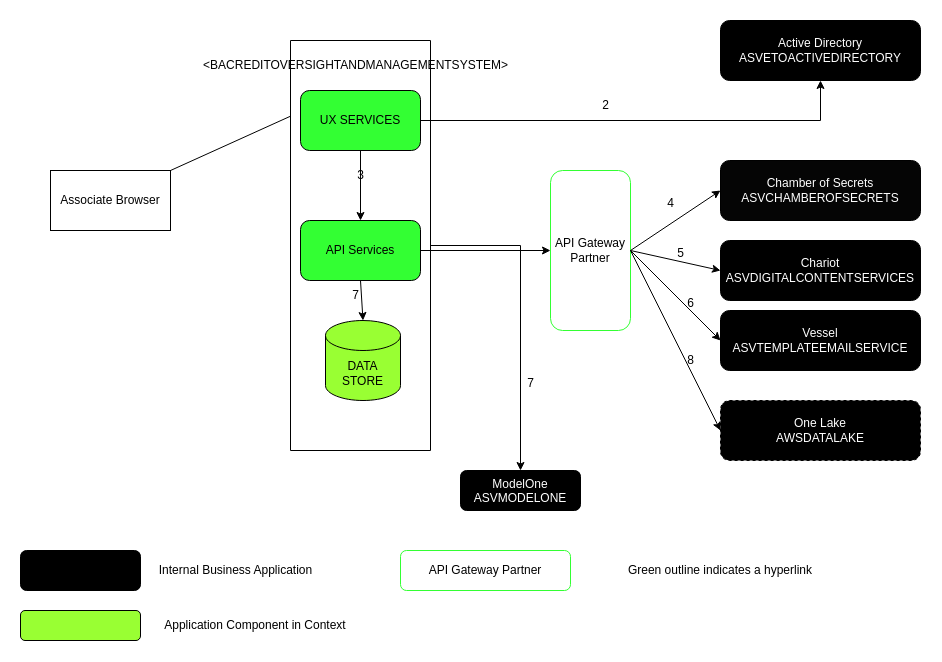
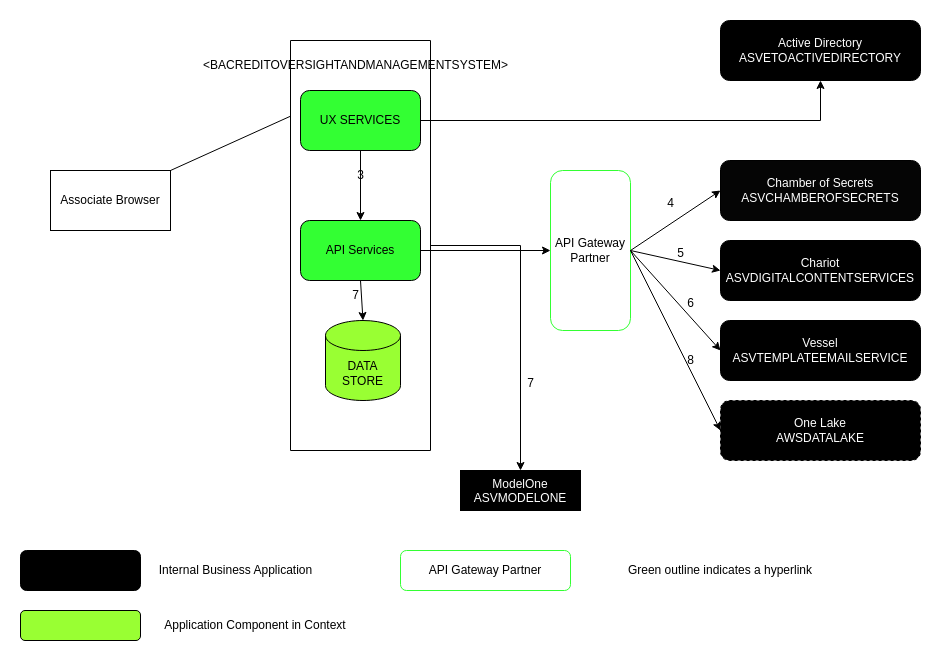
node "2": removed
node "Vessel ASVTEMPLATEEMAILSERVICE": moved (821, 341) -> (821, 351)
node "ModelOne ASVMODELONE": shape rounded rectangle -> rectangle
